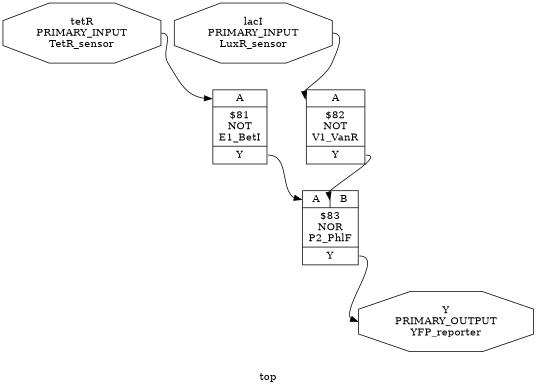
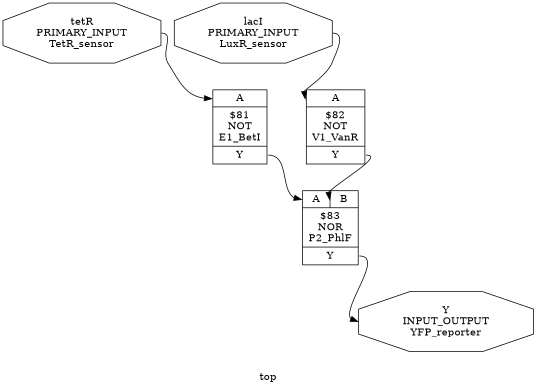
node "Y PRIMARY_OUTPUT YFP_reporter": label "Y PRIMARY_OUTPUT YFP_reporter" -> "Y INPUT_OUTPUT YFP_reporter"
